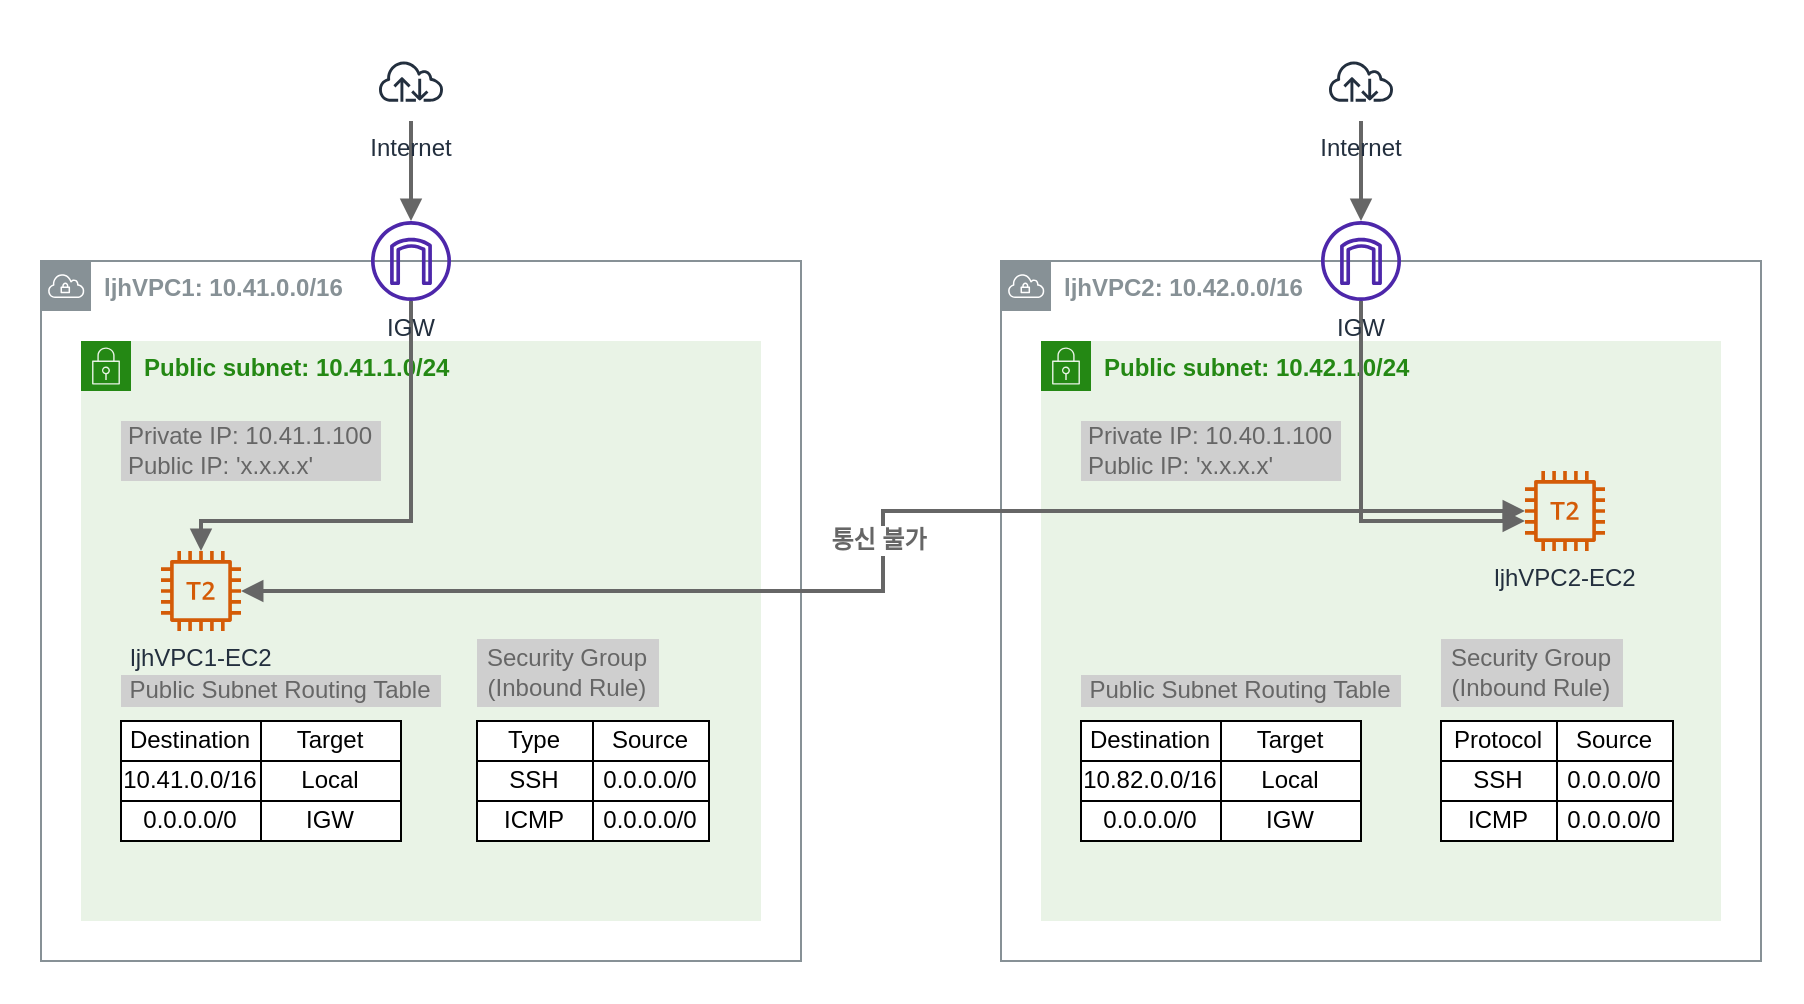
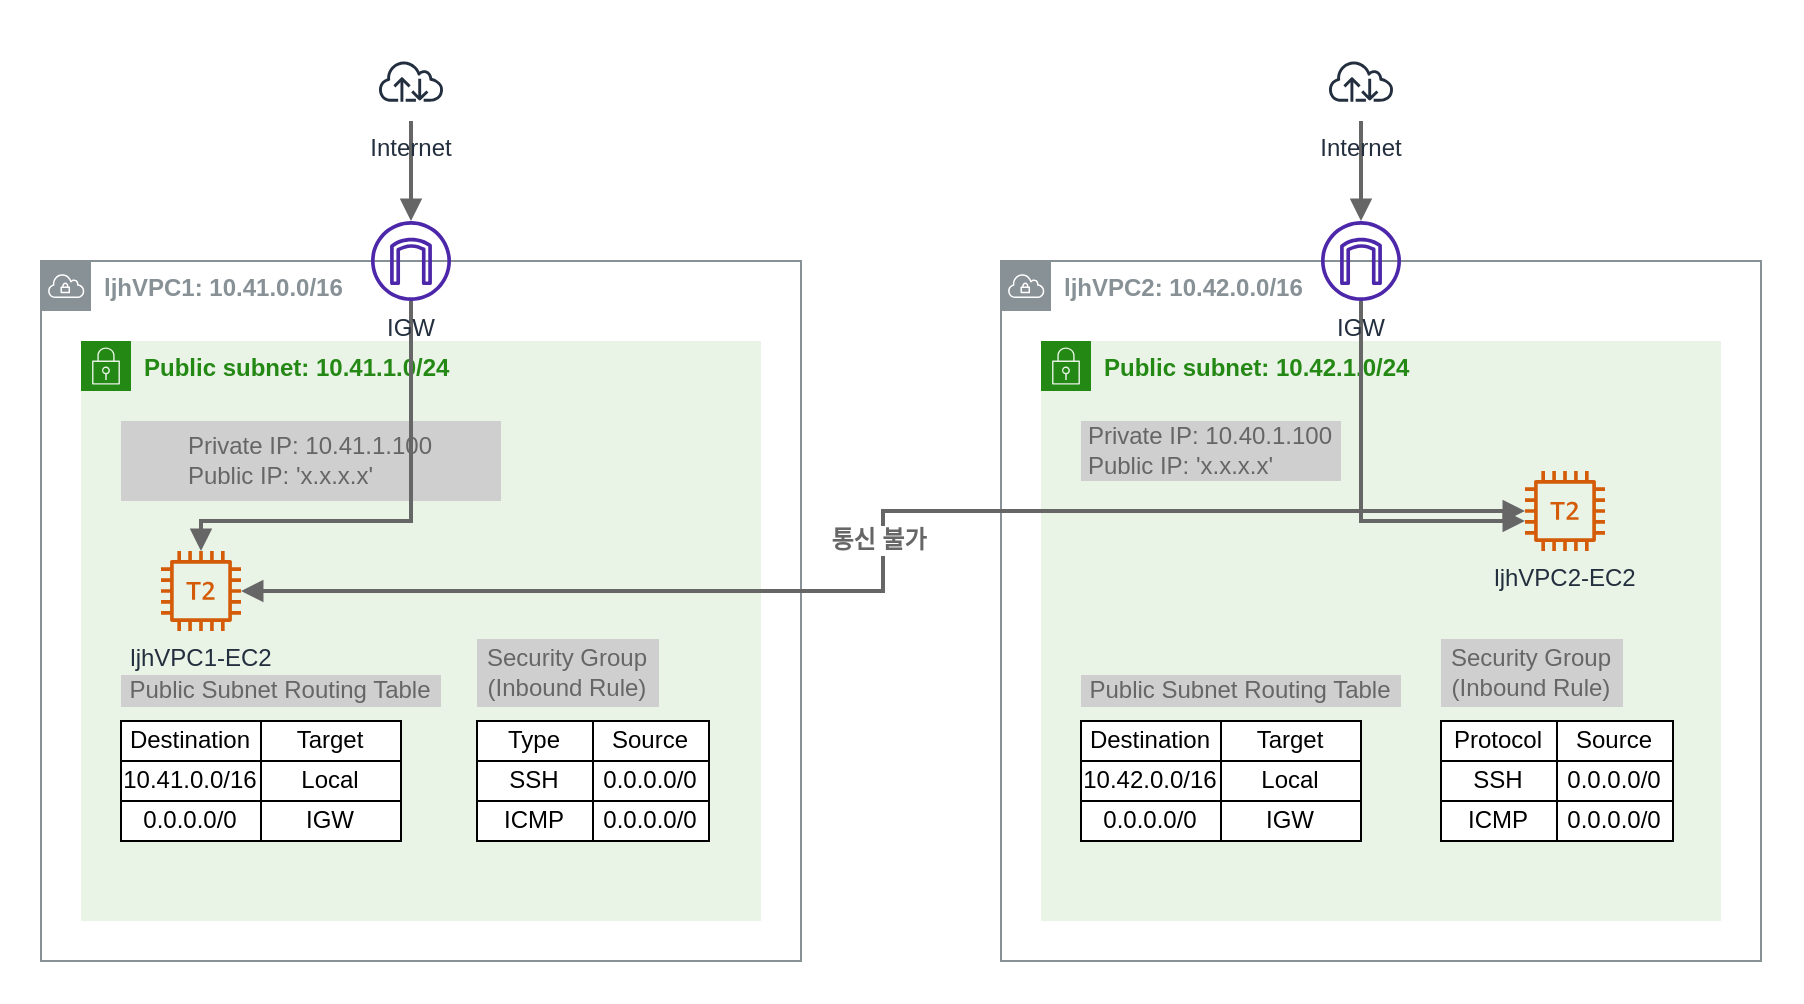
node "Private IP: 10.41.1.100 Public IP: 'x.x.x.x'": size 260x60 -> 380x80
node "10.82.0.0/16": label "10.82.0.0/16" -> "10.42.0.0/16"
